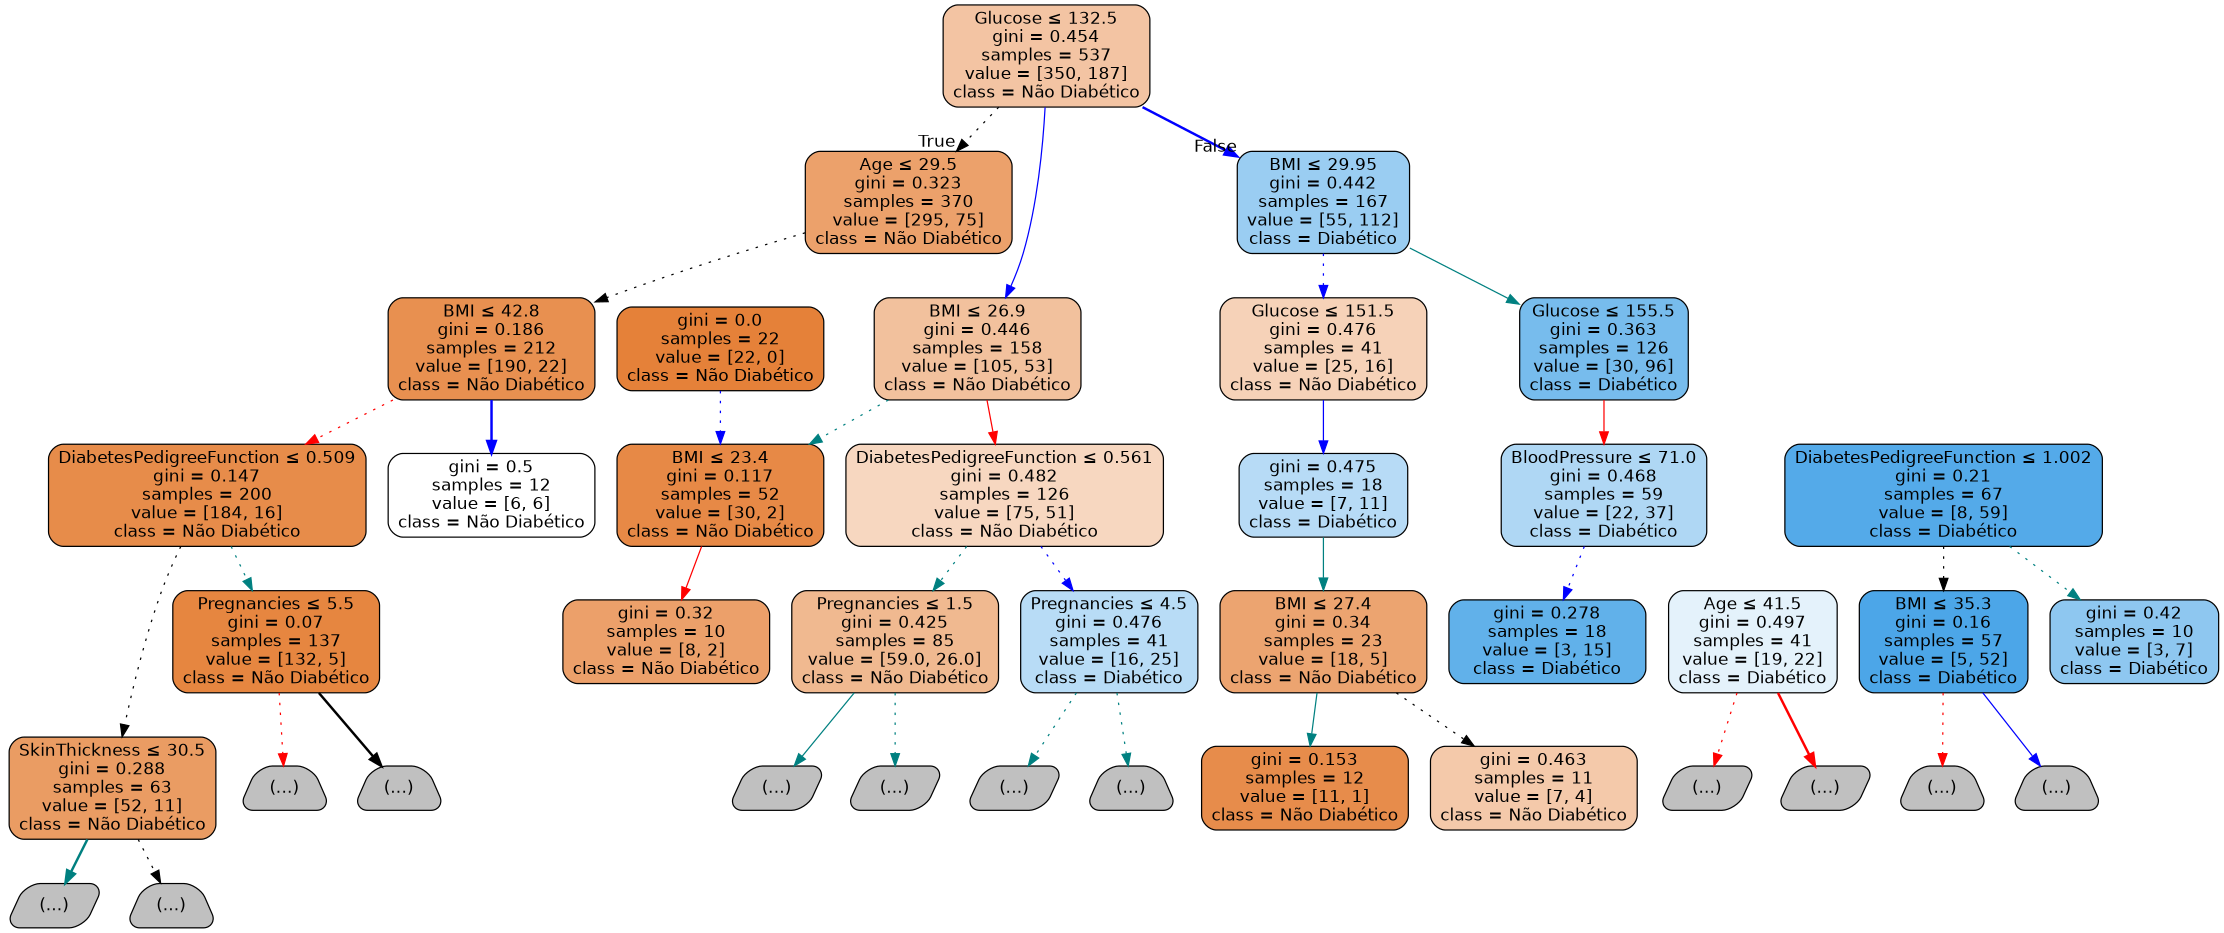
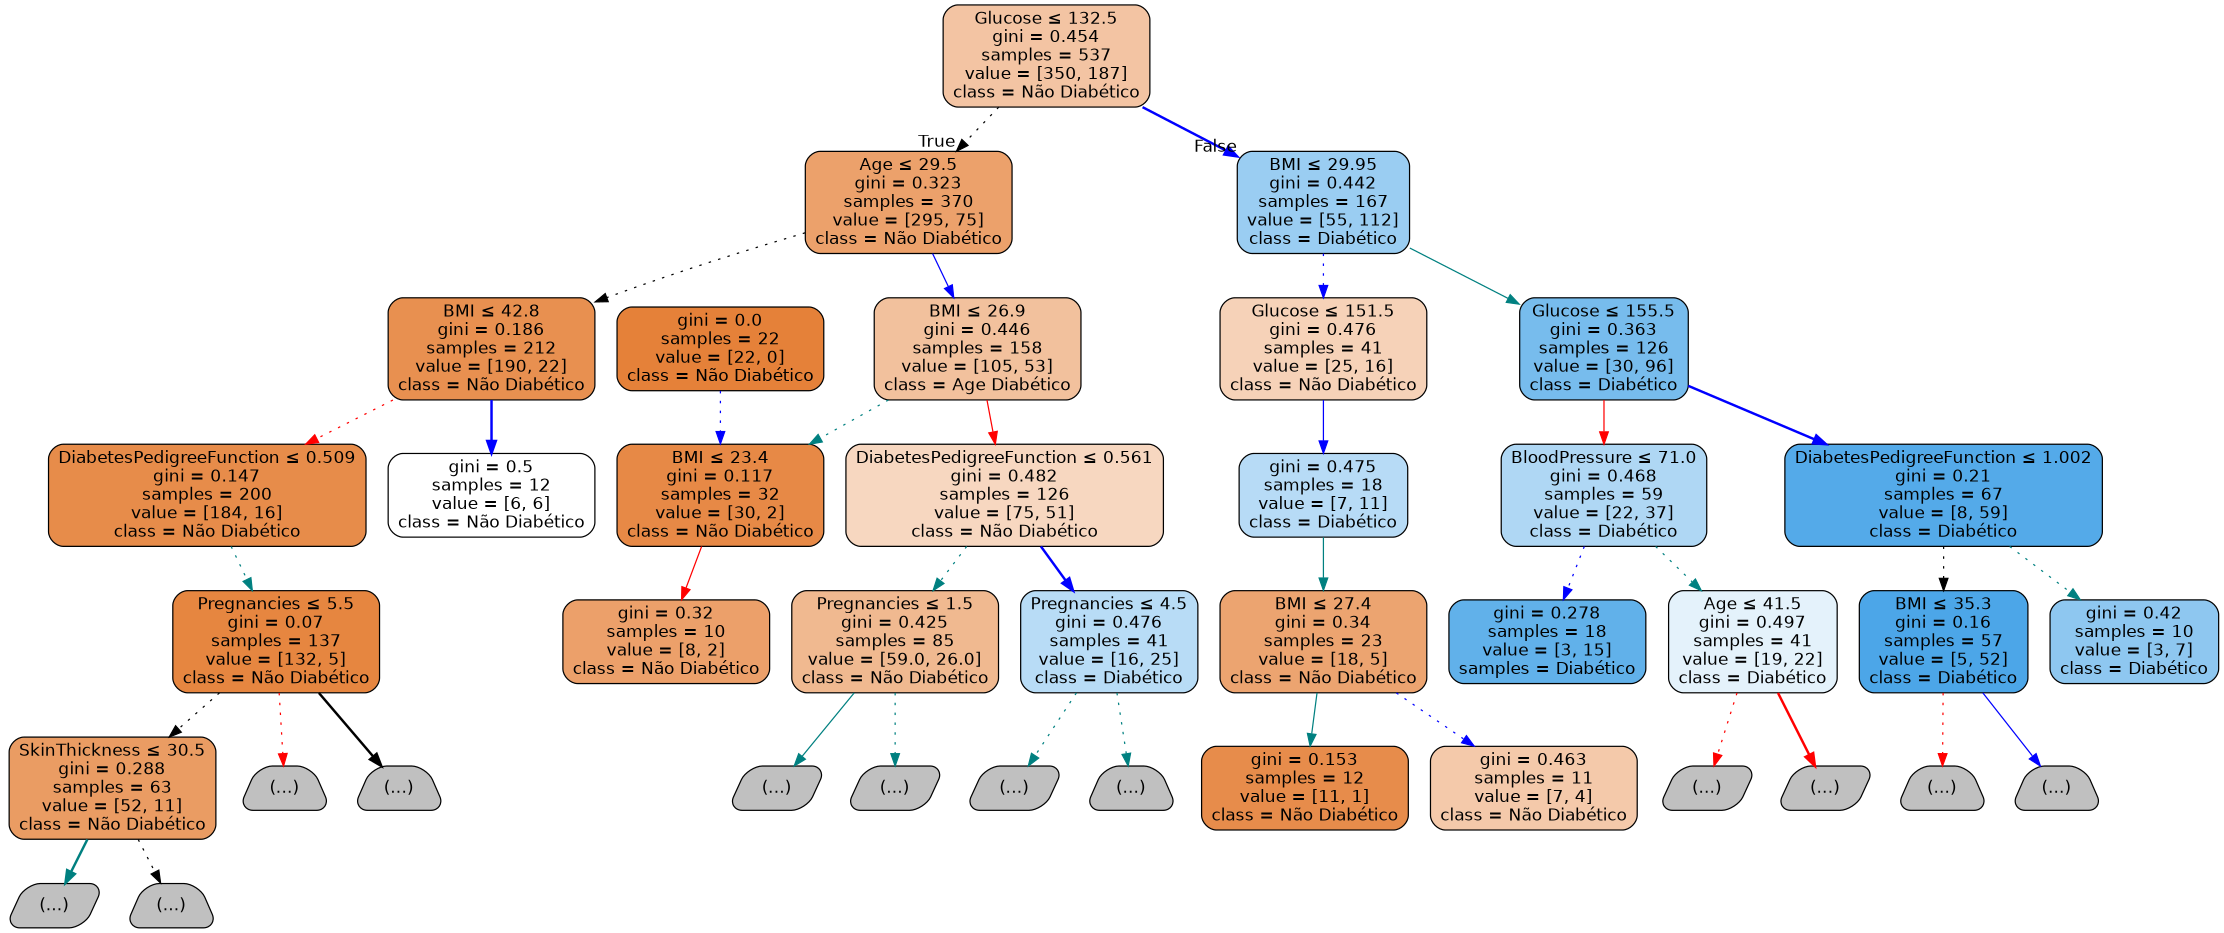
edge "Glucose ≤ 132.5" -> "BMI ≤ 26.9": now "Age ≤ 29.5" -> "BMI ≤ 26.9"
node "BMI ≤ 26.9": text "class = Não Diabético" -> "class = Age Diabético"
edge "Glucose ≤ 155.5" -> "DiabetesPedigreeFunction ≤ 1.002": added
node "BMI ≤ 23.4": text "samples = 52" -> "samples = 32"
edge "DiabetesPedigreeFunction ≤ 0.561" -> "Pregnancies ≤ 4.5": style dotted -> bold
edge "BloodPressure ≤ 71.0" -> "Age ≤ 41.5": added
edge "DiabetesPedigreeFunction ≤ 0.509" -> "SkinThickness ≤ 30.5": now "Pregnancies ≤ 5.5" -> "SkinThickness ≤ 30.5"
node "gini = 0.278": text "class = Diabético" -> "samples = Diabético"
edge "BMI ≤ 27.4" -> "gini = 0.463": color black -> blue
